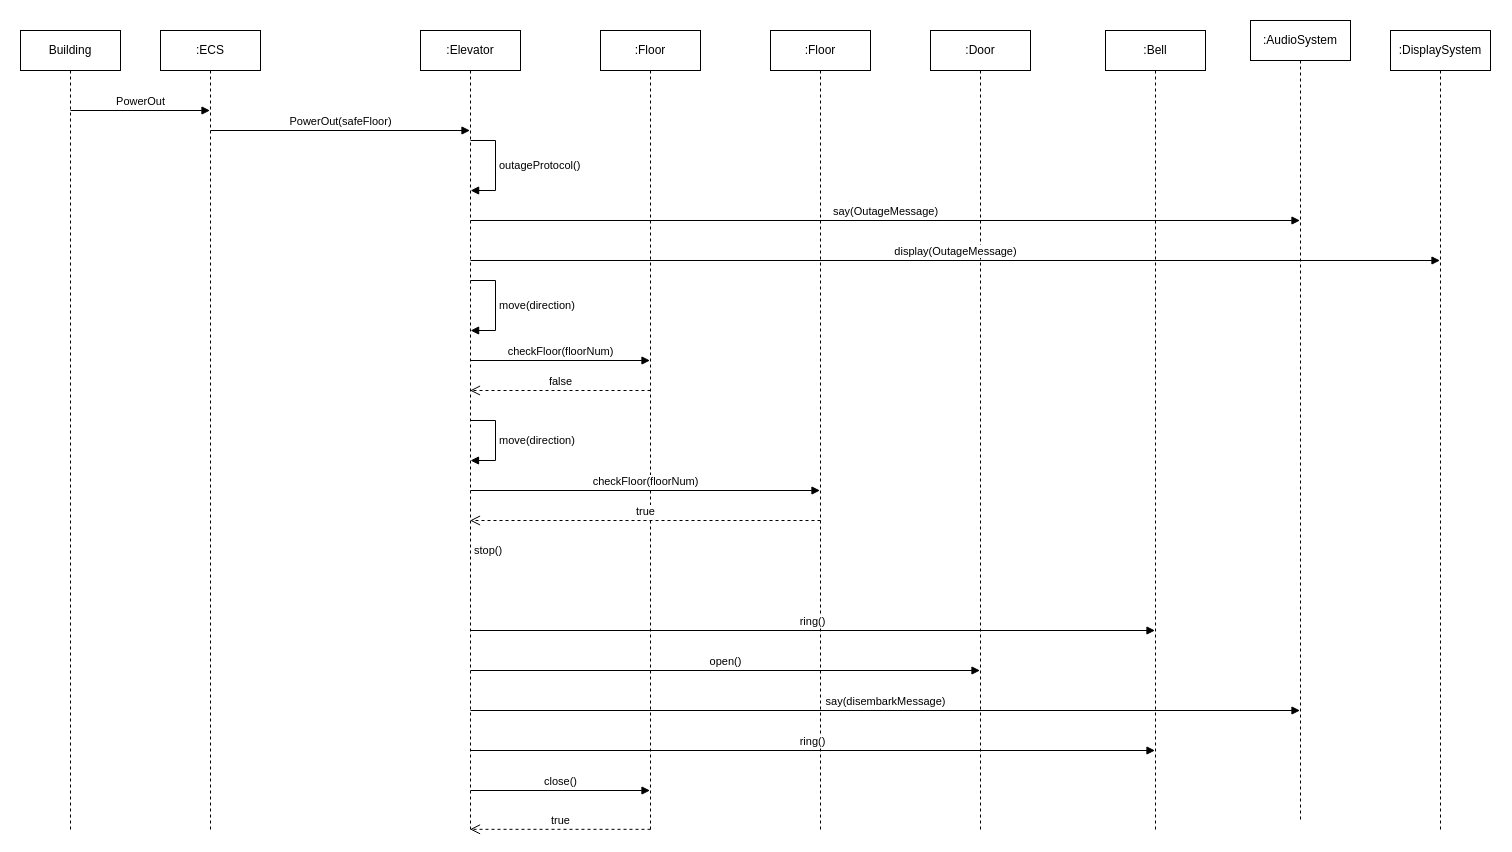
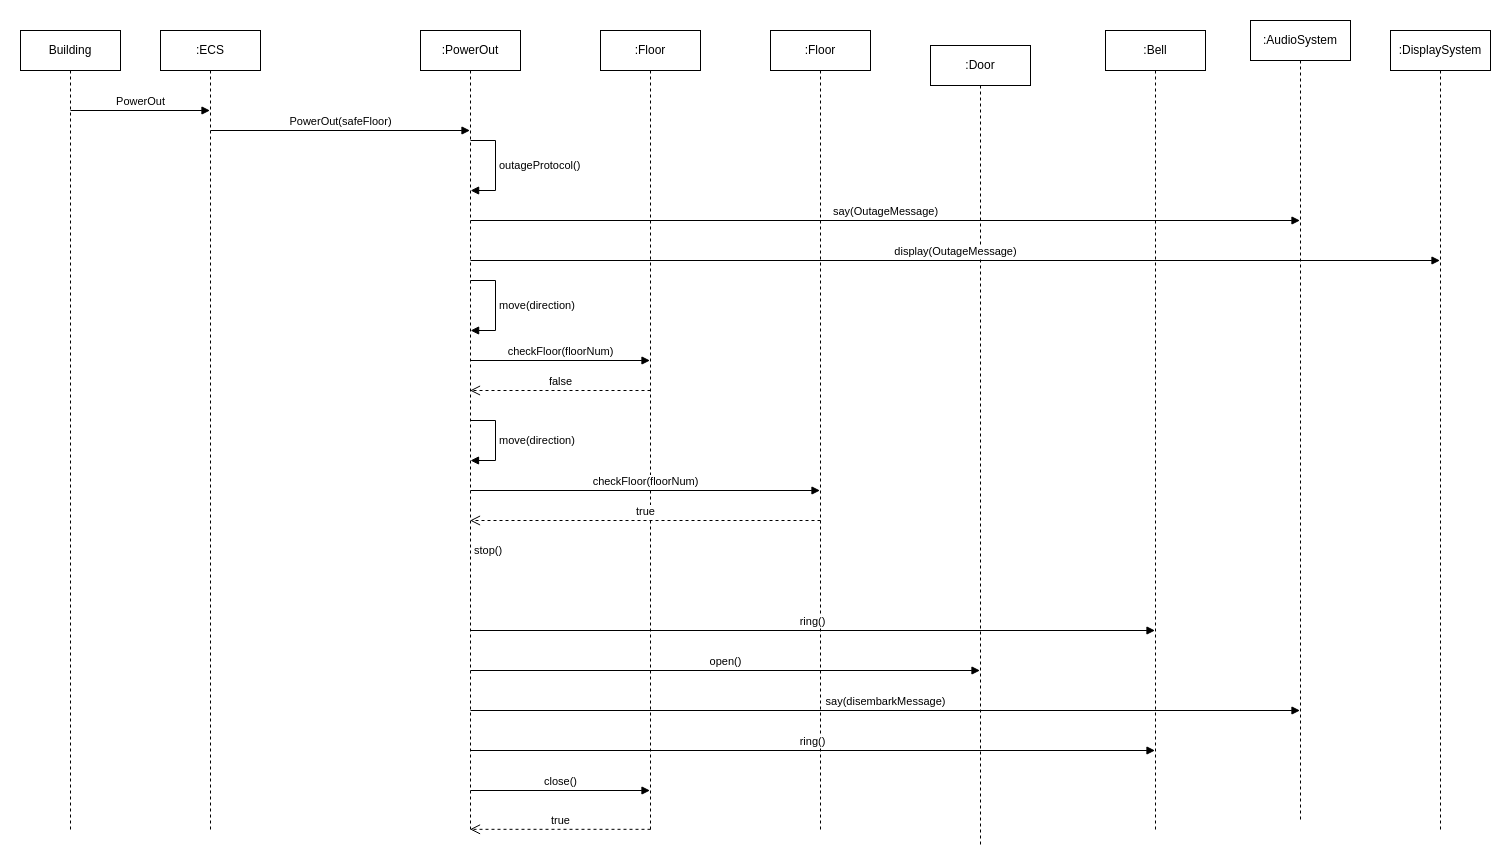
node ":Elevator": label ":Elevator" -> ":PowerOut"
node ":Door": moved (981, 431) -> (981, 446)
